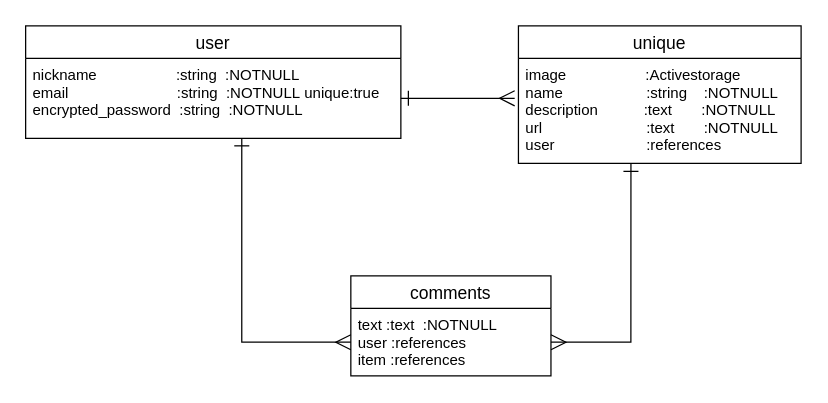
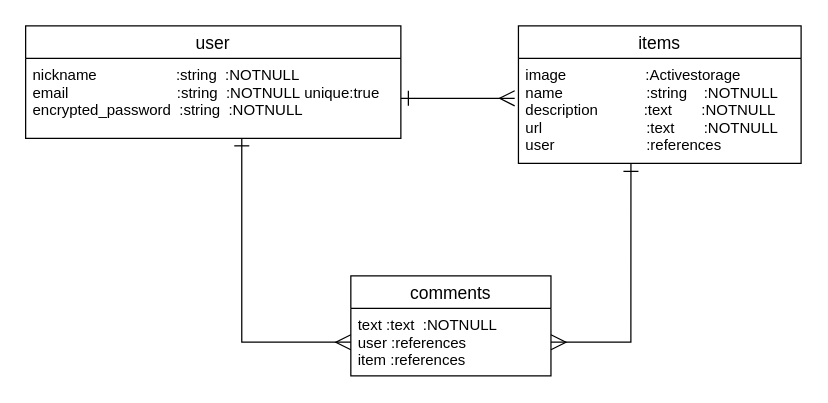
node "unique": label "unique" -> "items"
